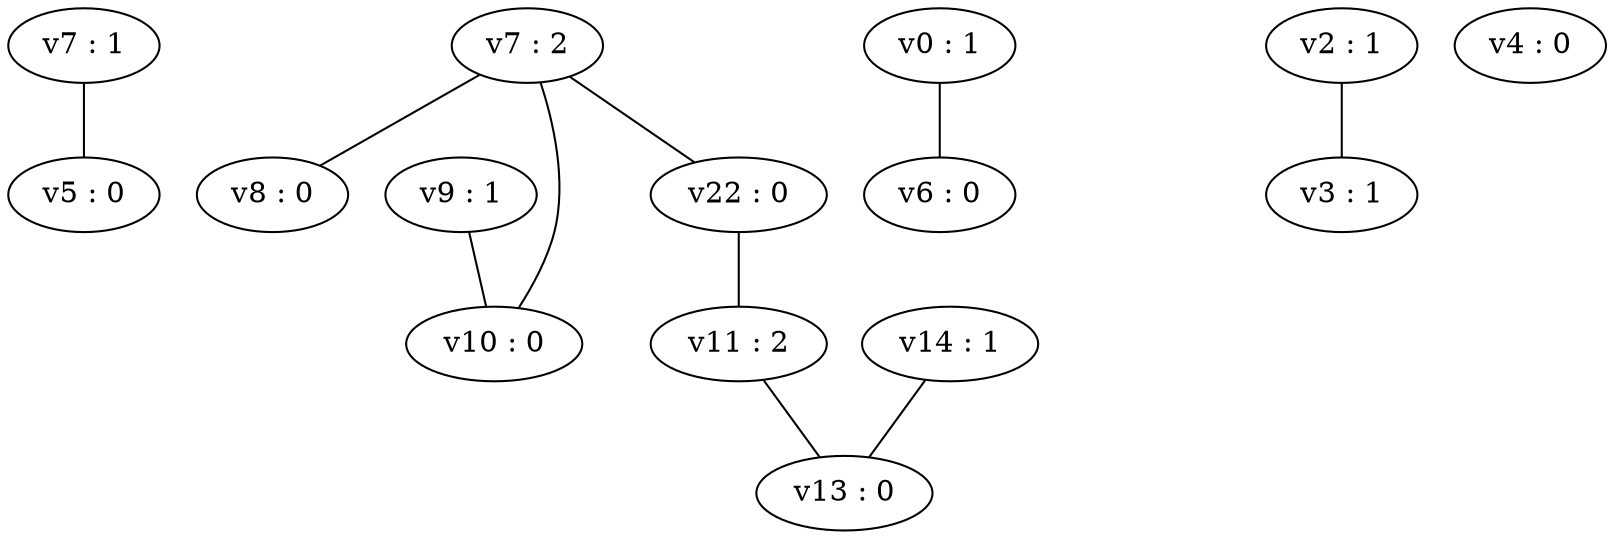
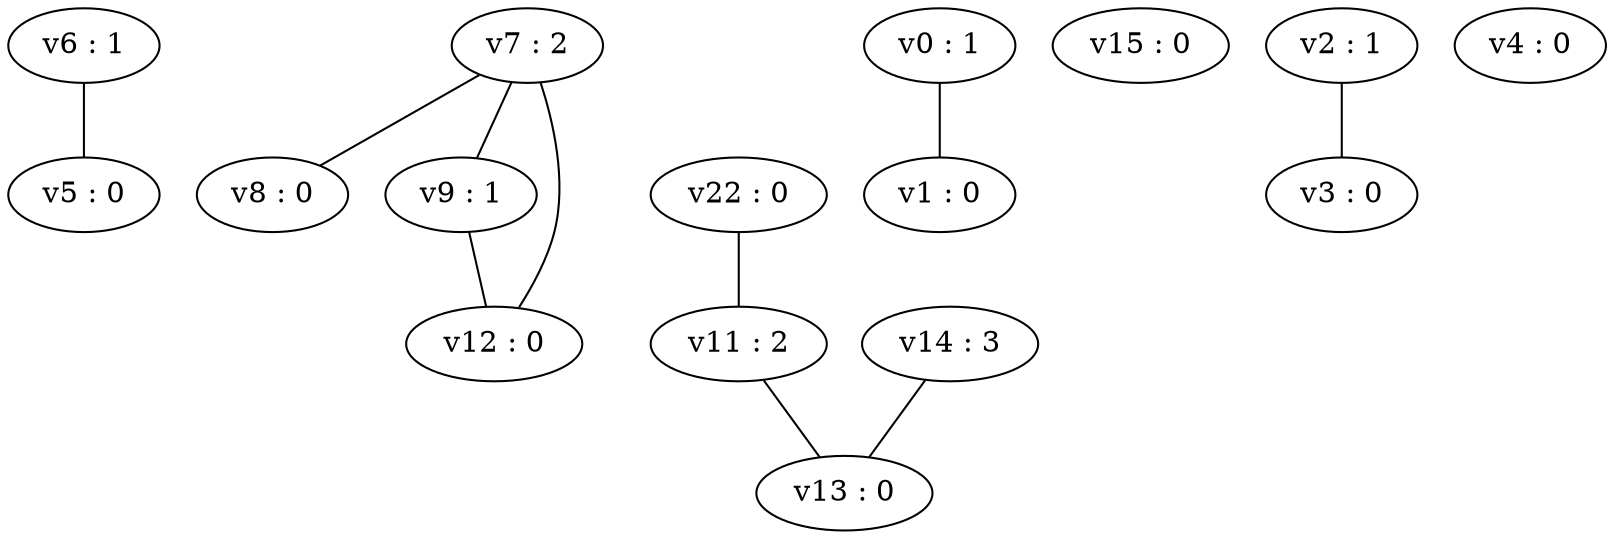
node "v7 : 1": label "v7 : 1" -> "v6 : 1"
node "v15 : 0": added
edge "v7 : 2" -- "v22 : 0": now "v7 : 2" -- "v9 : 1"
node "v6 : 0": label "v6 : 0" -> "v1 : 0"
node "v3 : 1": label "v3 : 1" -> "v3 : 0"
node "v10 : 0": label "v10 : 0" -> "v12 : 0"
node "v14 : 1": label "v14 : 1" -> "v14 : 3"
